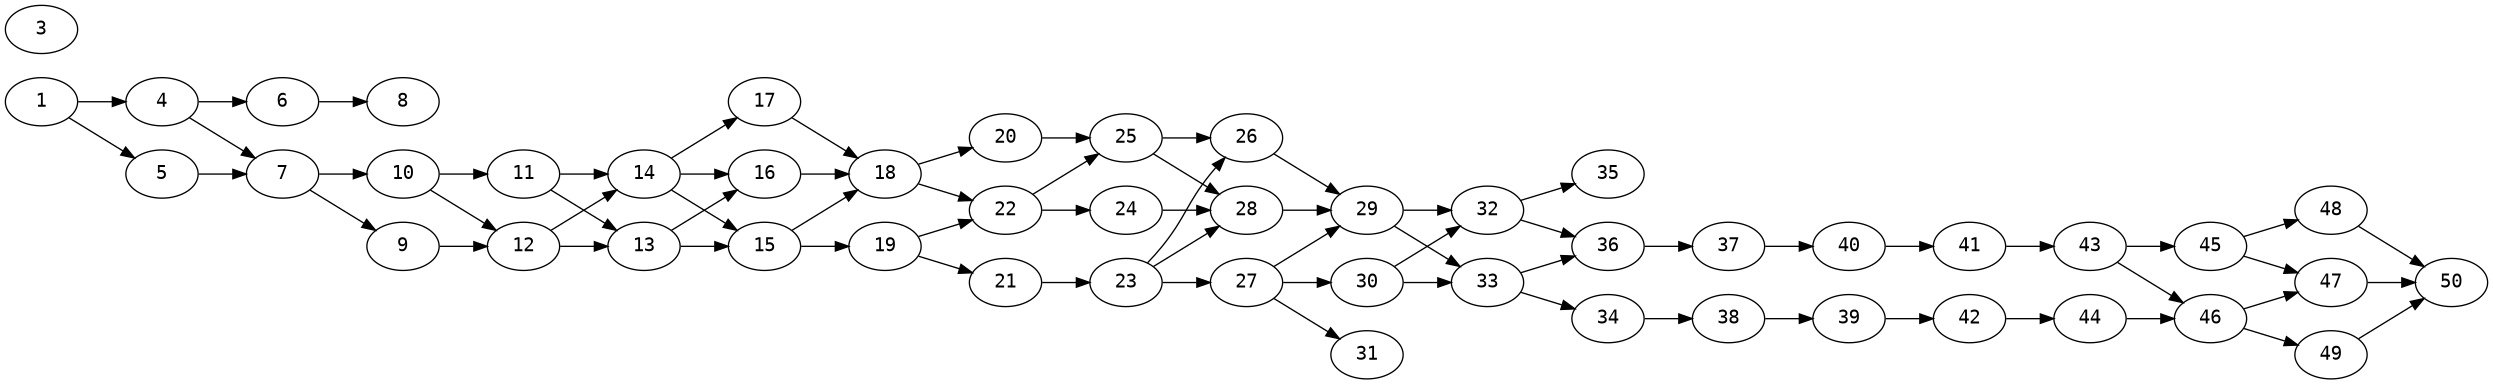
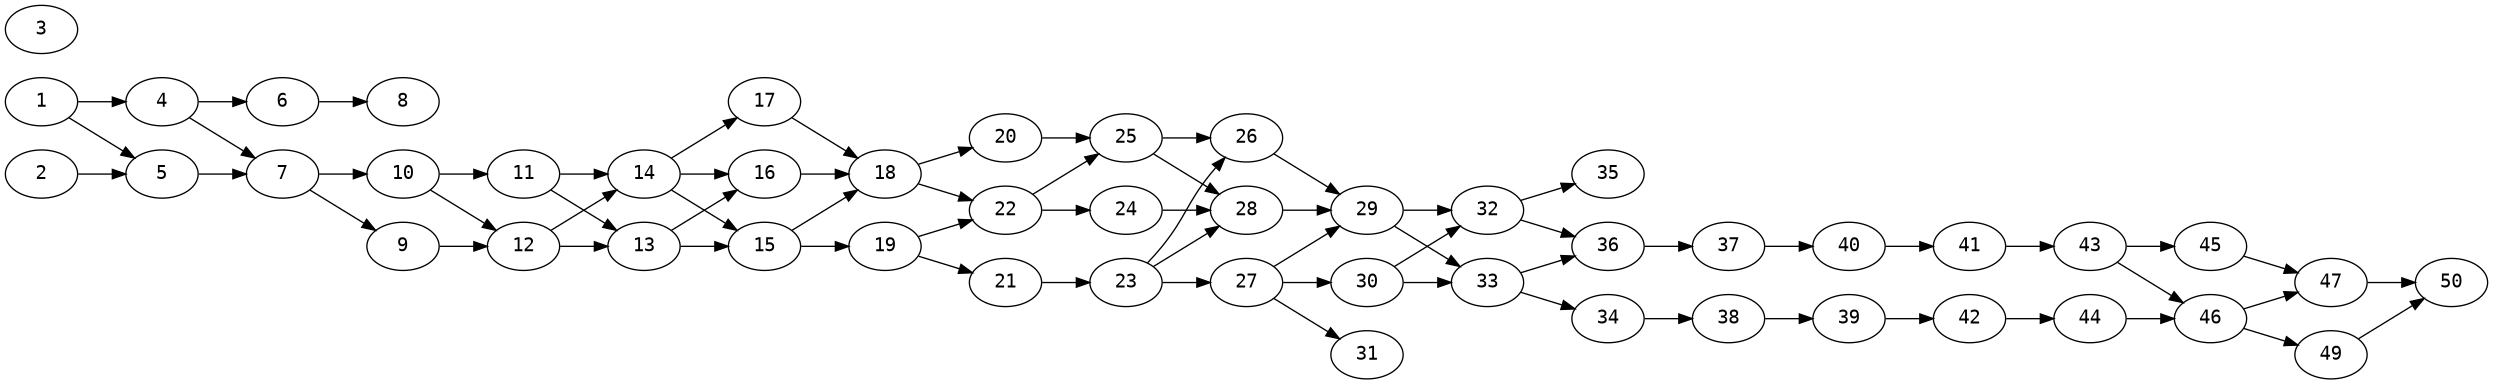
node "2": added
node "48": removed
